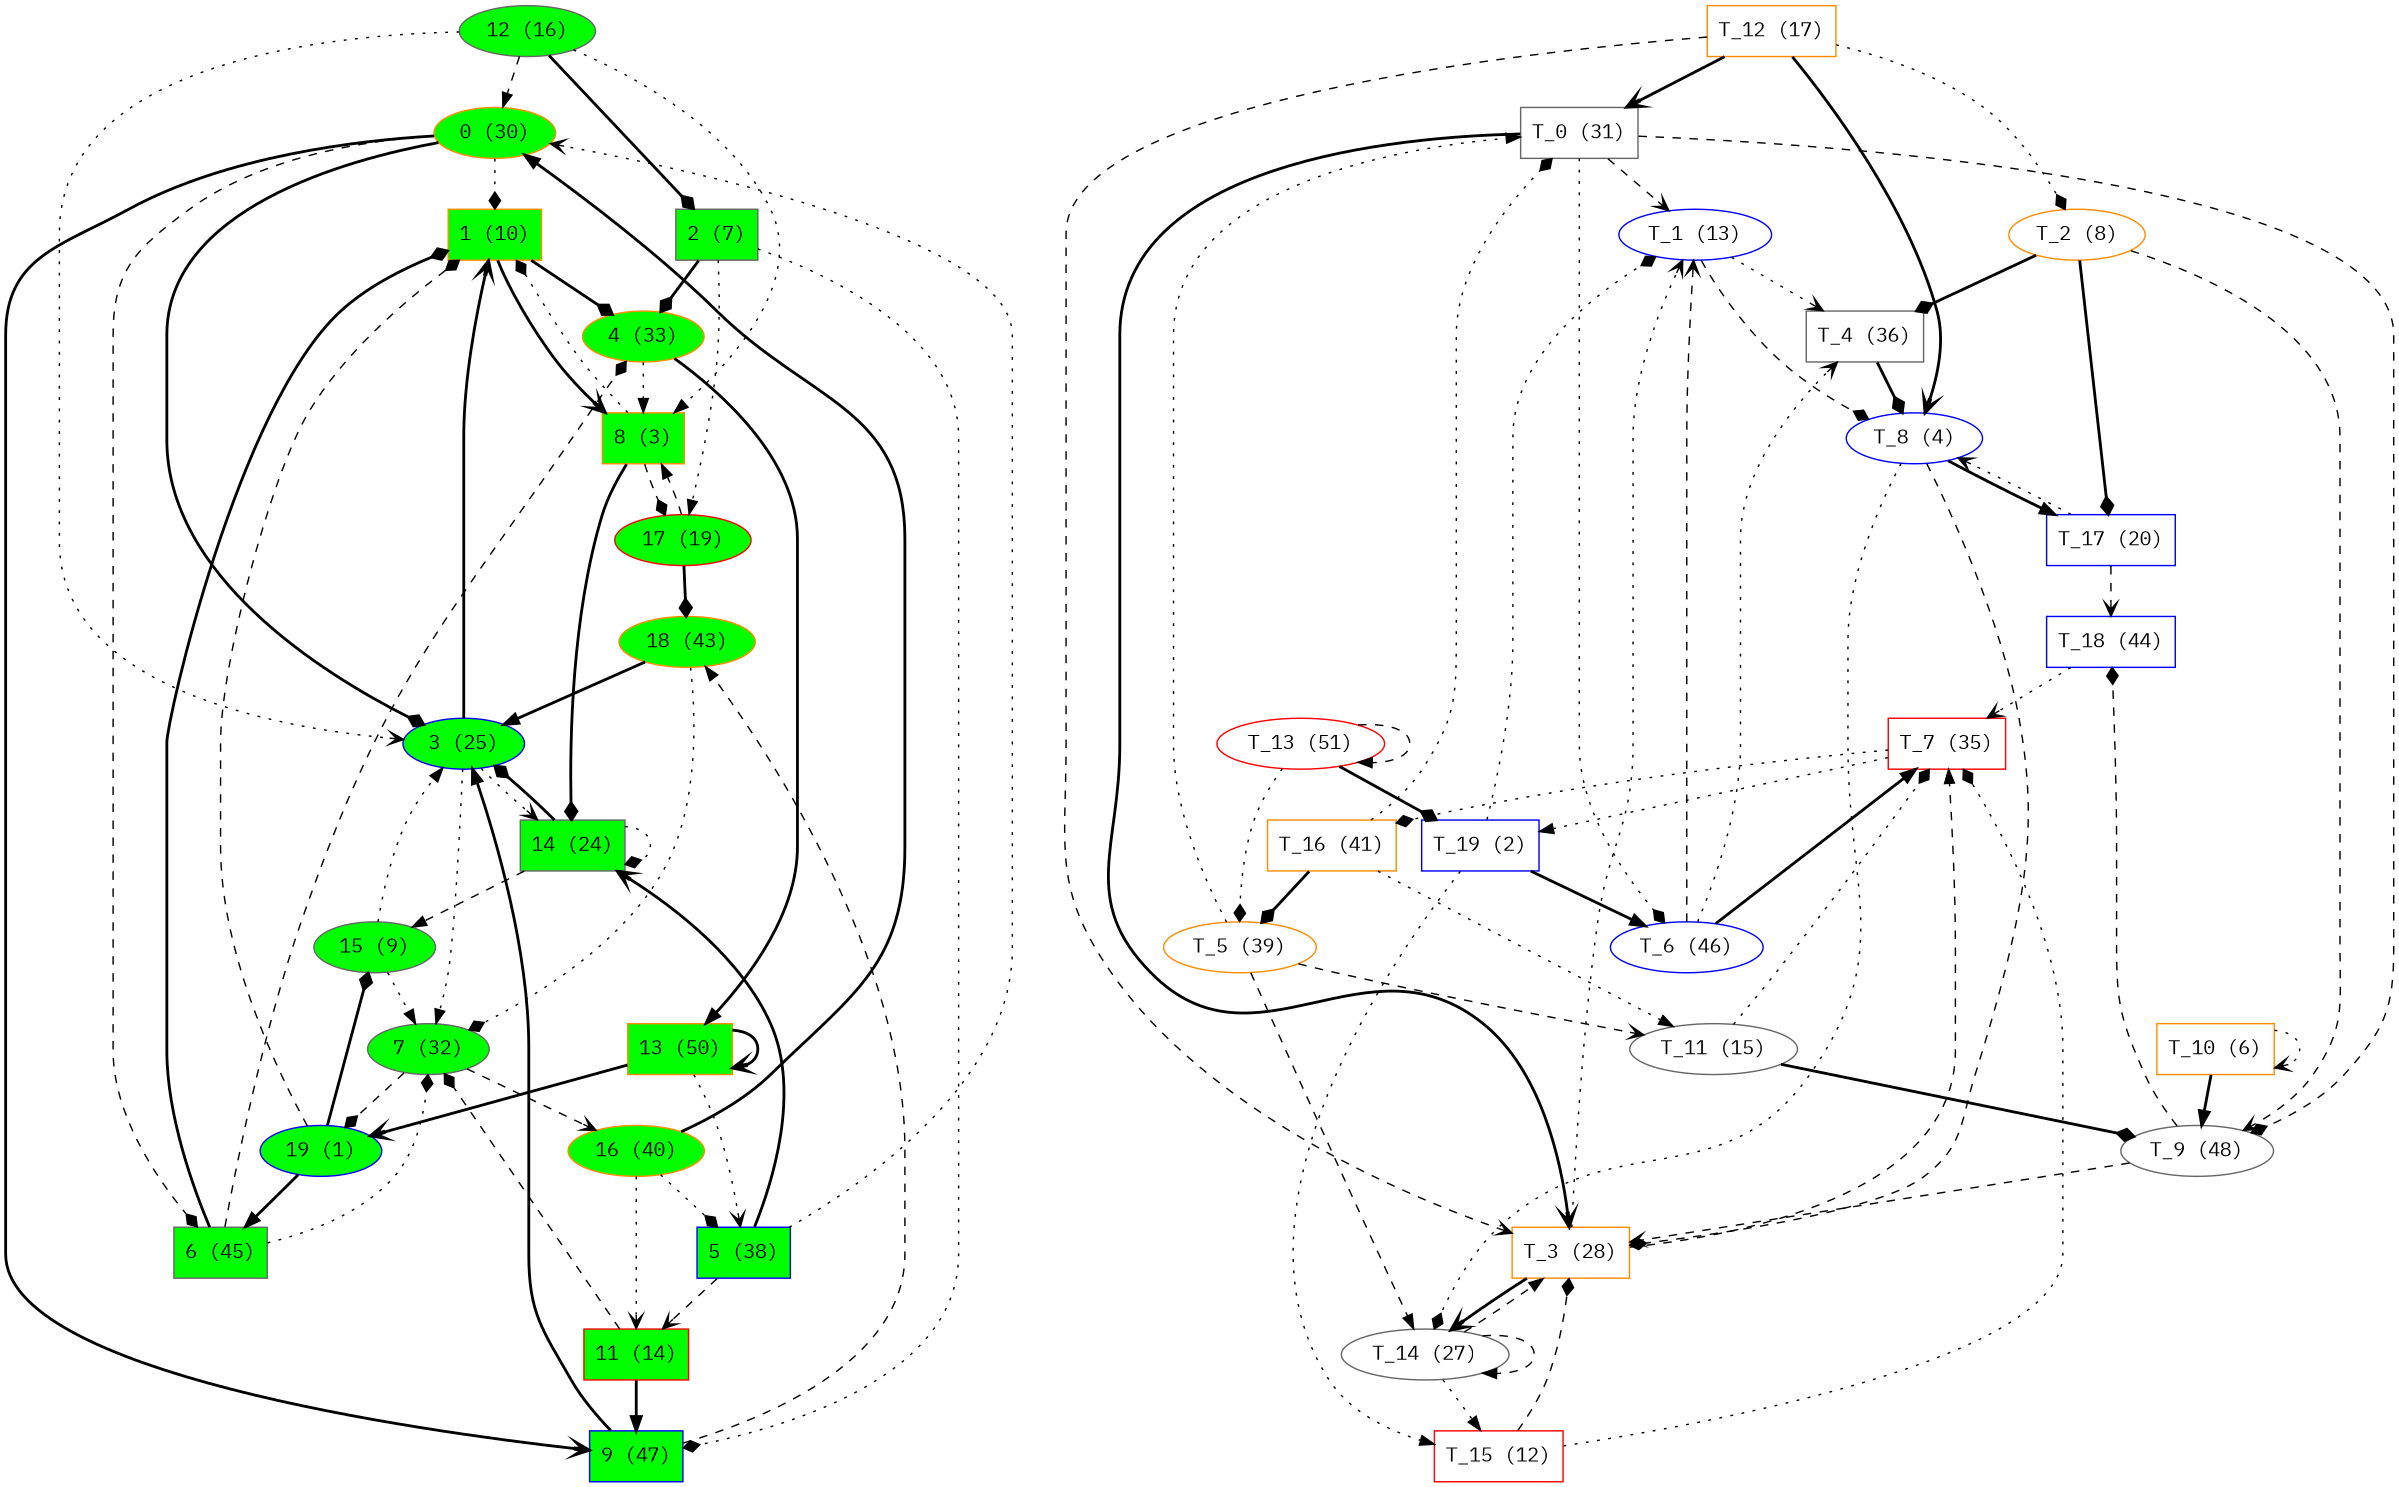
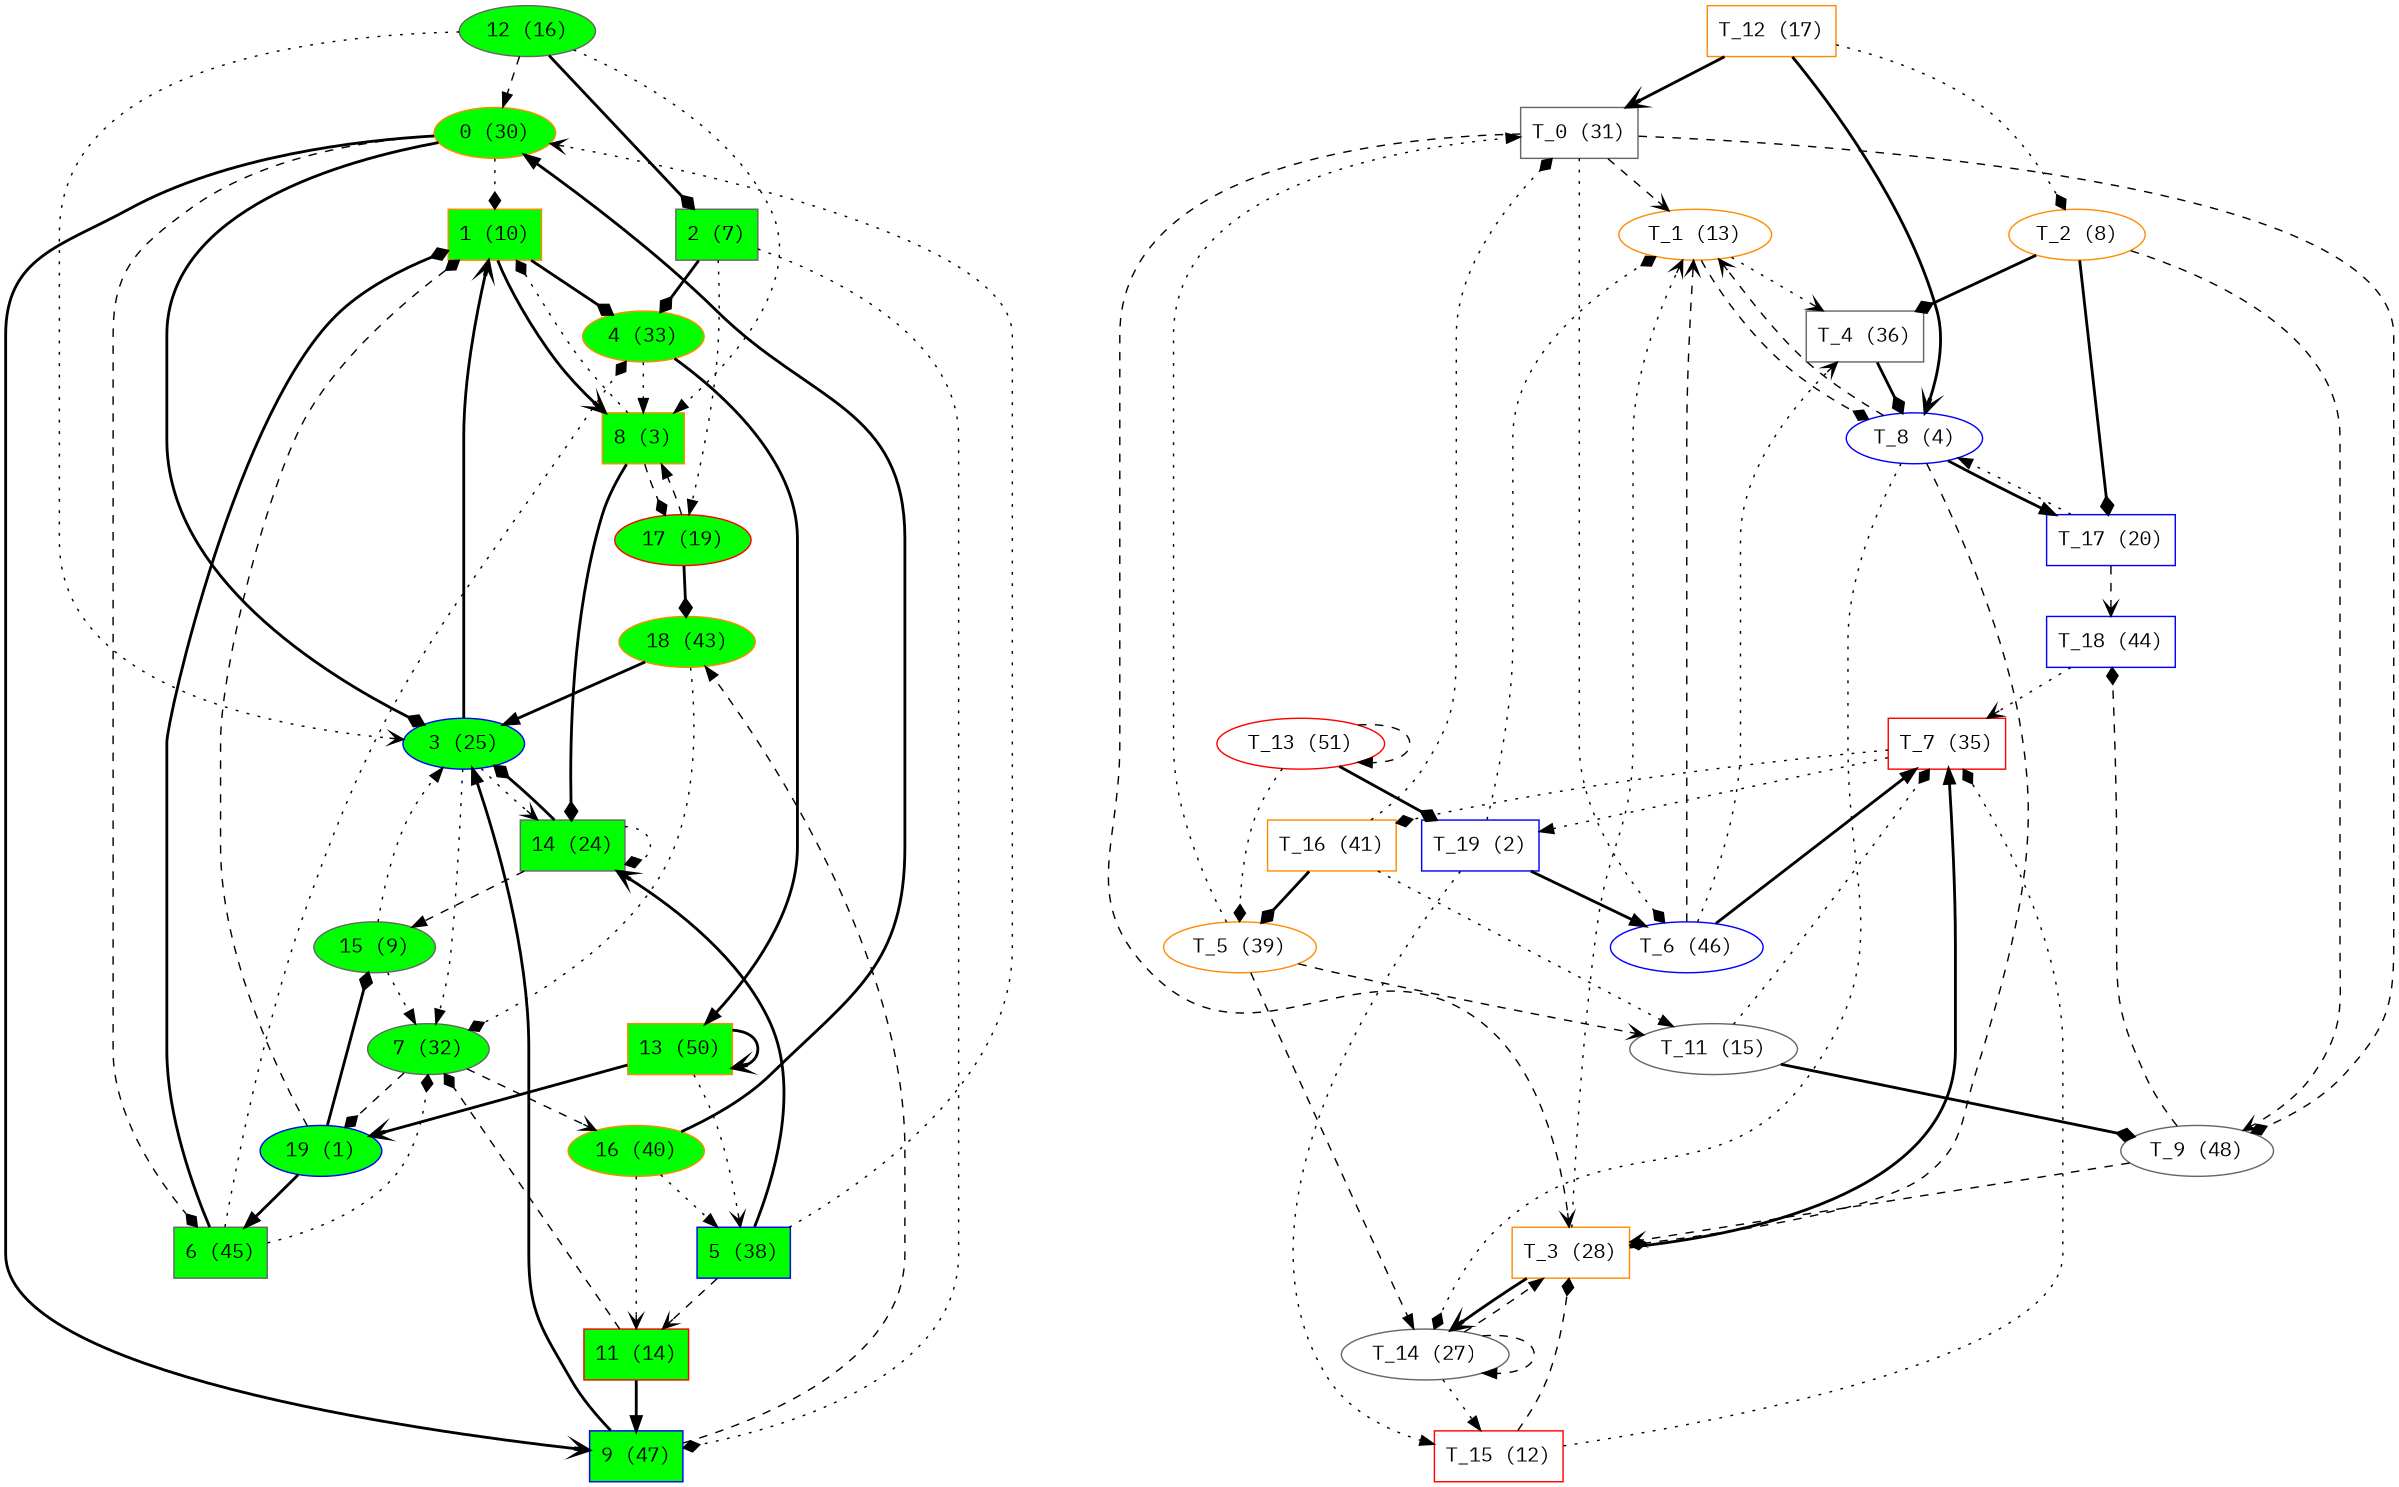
node "T_1 (13)": color blue -> darkorange
edge "T_8 (4)" -> "T_1 (13)": added
edge "T_17 (20)" -> "T_8 (4)": arrowhead vee -> normal
edge "T_12 (17)" -> "T_3 (28)": removed
edge "T_0 (31)" -> "T_3 (28)": style bold -> dashed
edge "6 (45)" -> "4 (33)": style dashed -> dotted
node "T_10 (6)": removed
edge "T_3 (28)" -> "T_7 (35)": style dashed -> bold
edge "16 (40)" -> "5 (38)": arrowhead diamond -> normal
